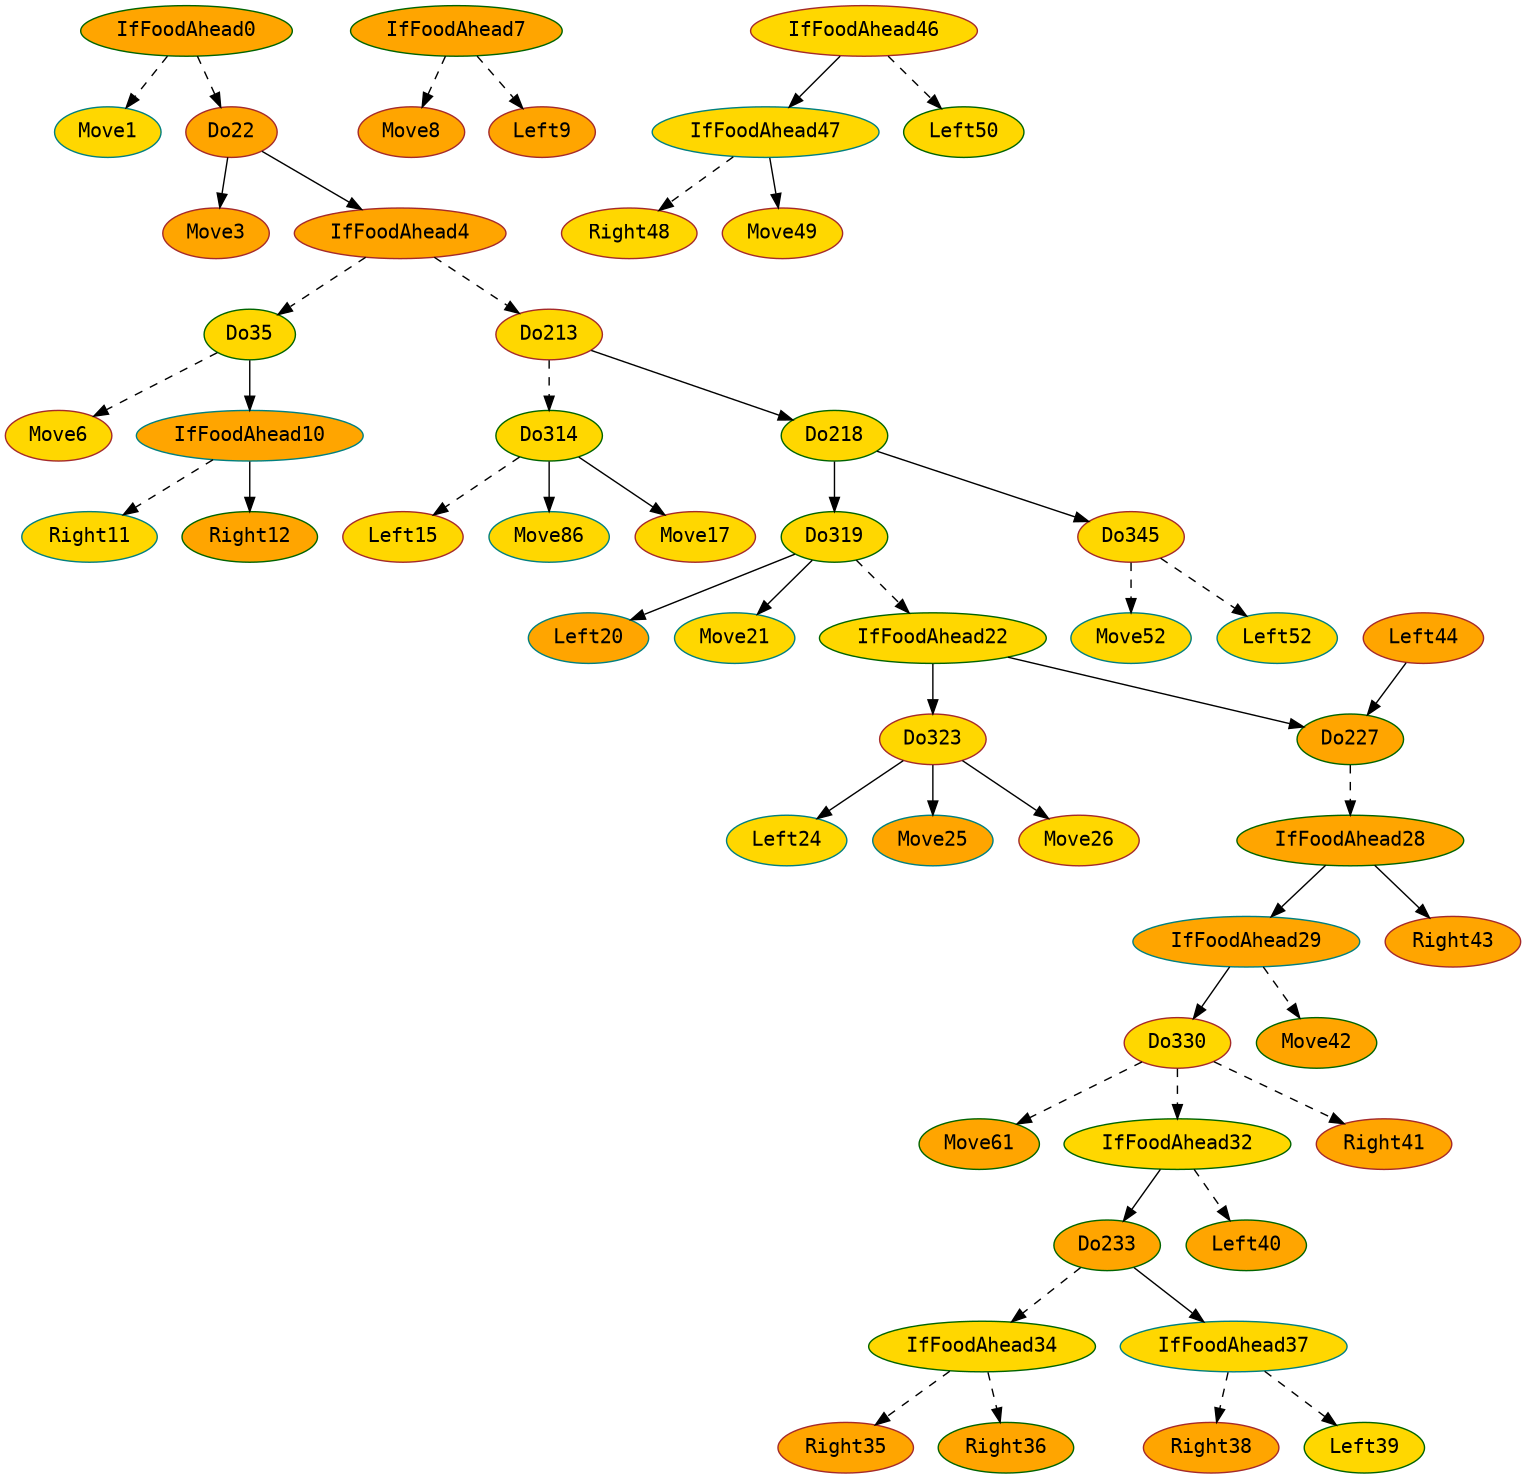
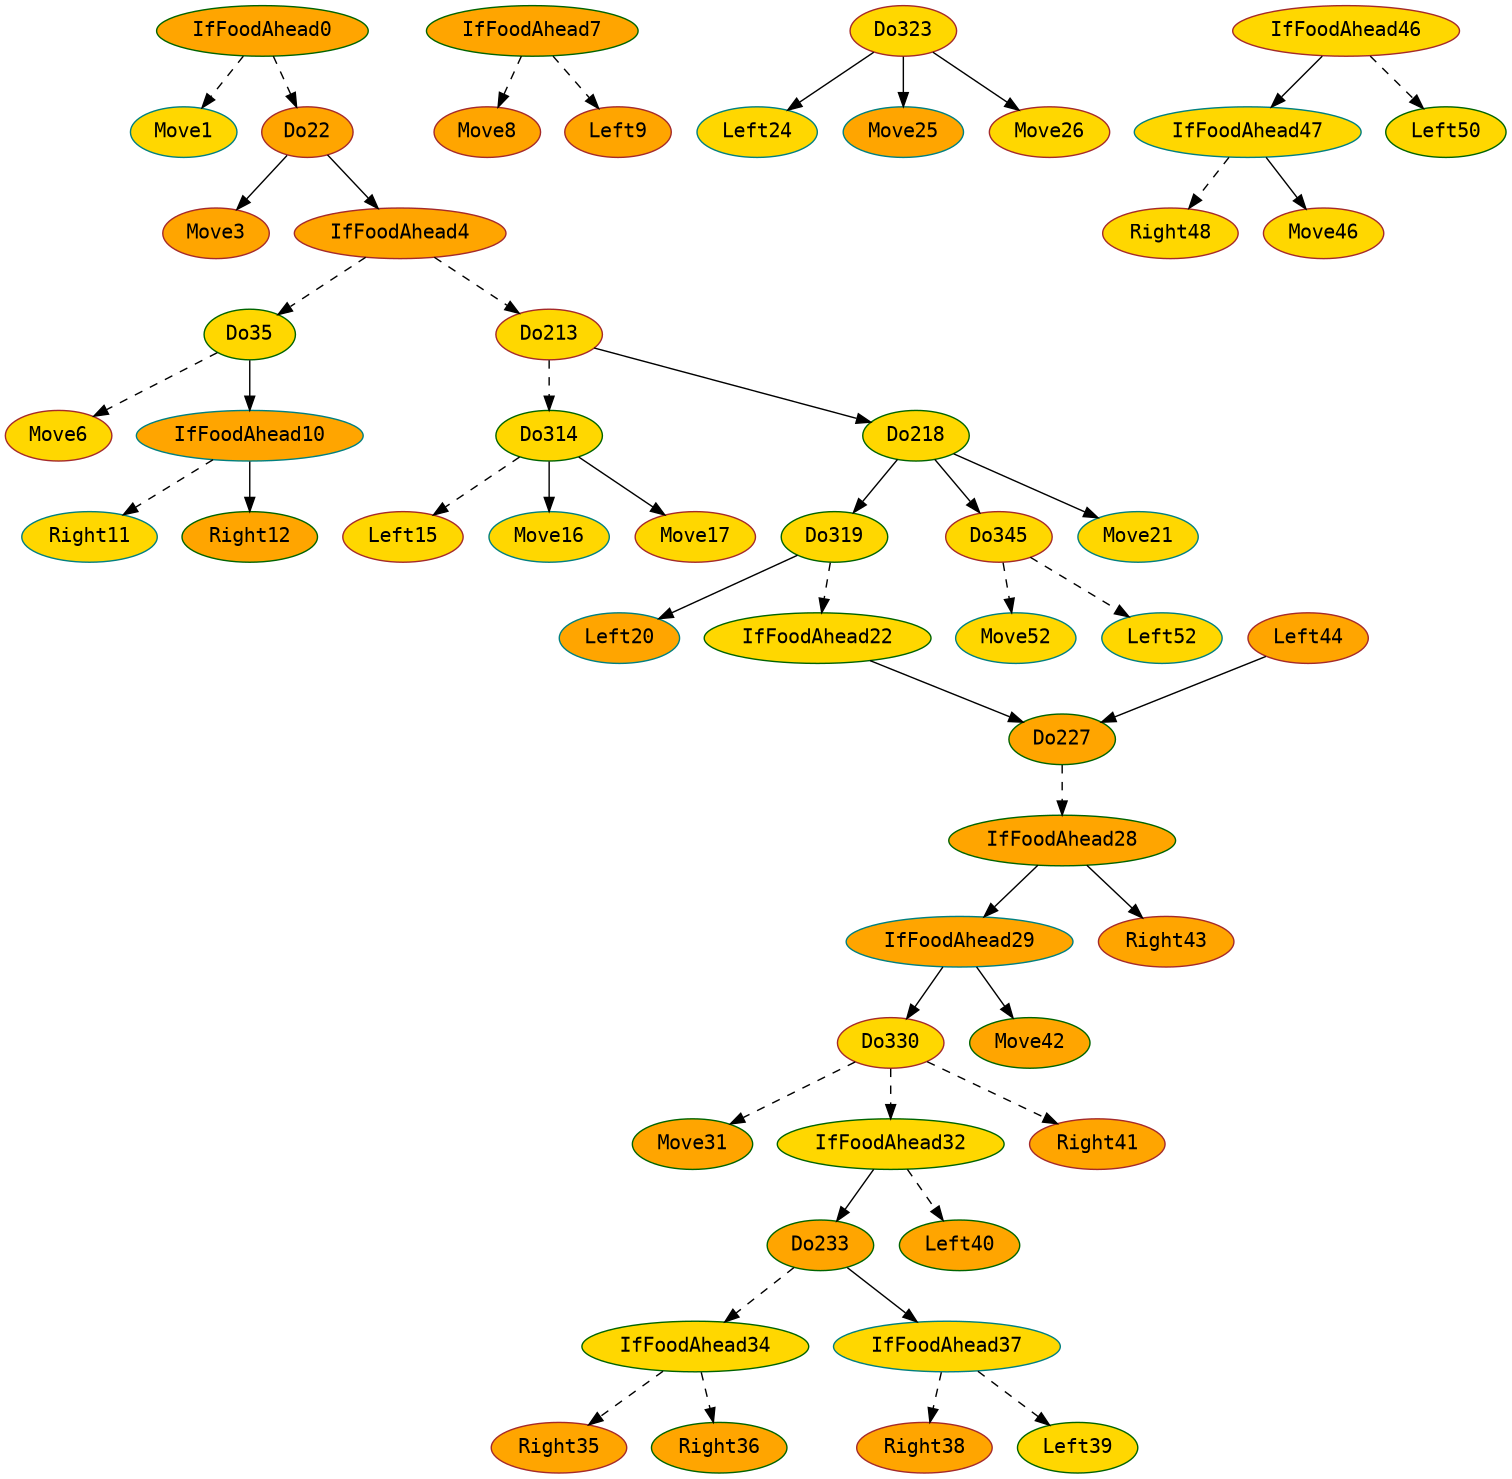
node "Move49": label "Move49" -> "Move46"
node "Move86": label "Move86" -> "Move16"
edge "Do319" -> "Move21": now "Do218" -> "Move21"
edge "IfFoodAhead22" -> "Do323": removed
edge "IfFoodAhead29" -> "Move42": style dashed -> solid
node "Move61": label "Move61" -> "Move31"
